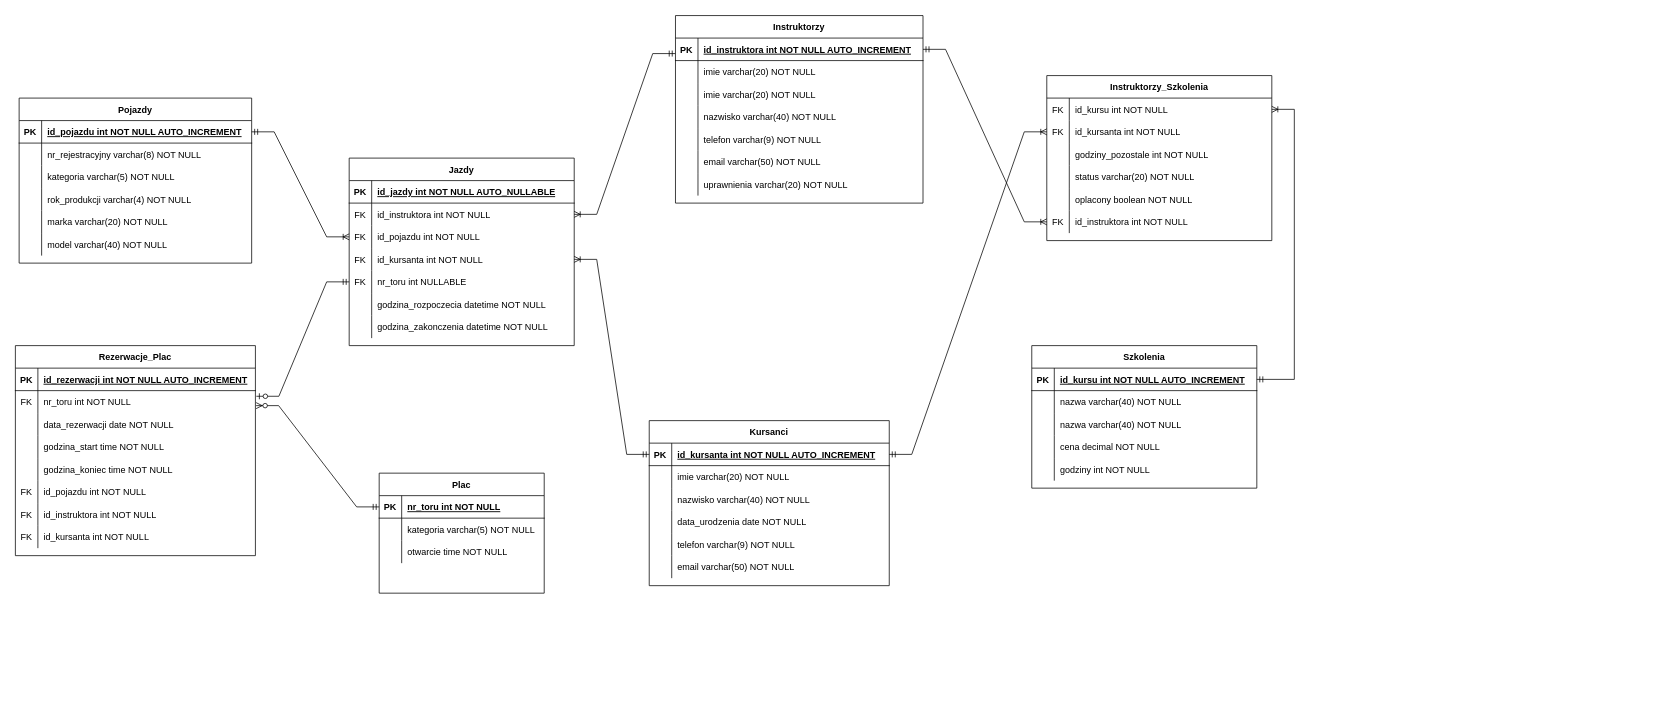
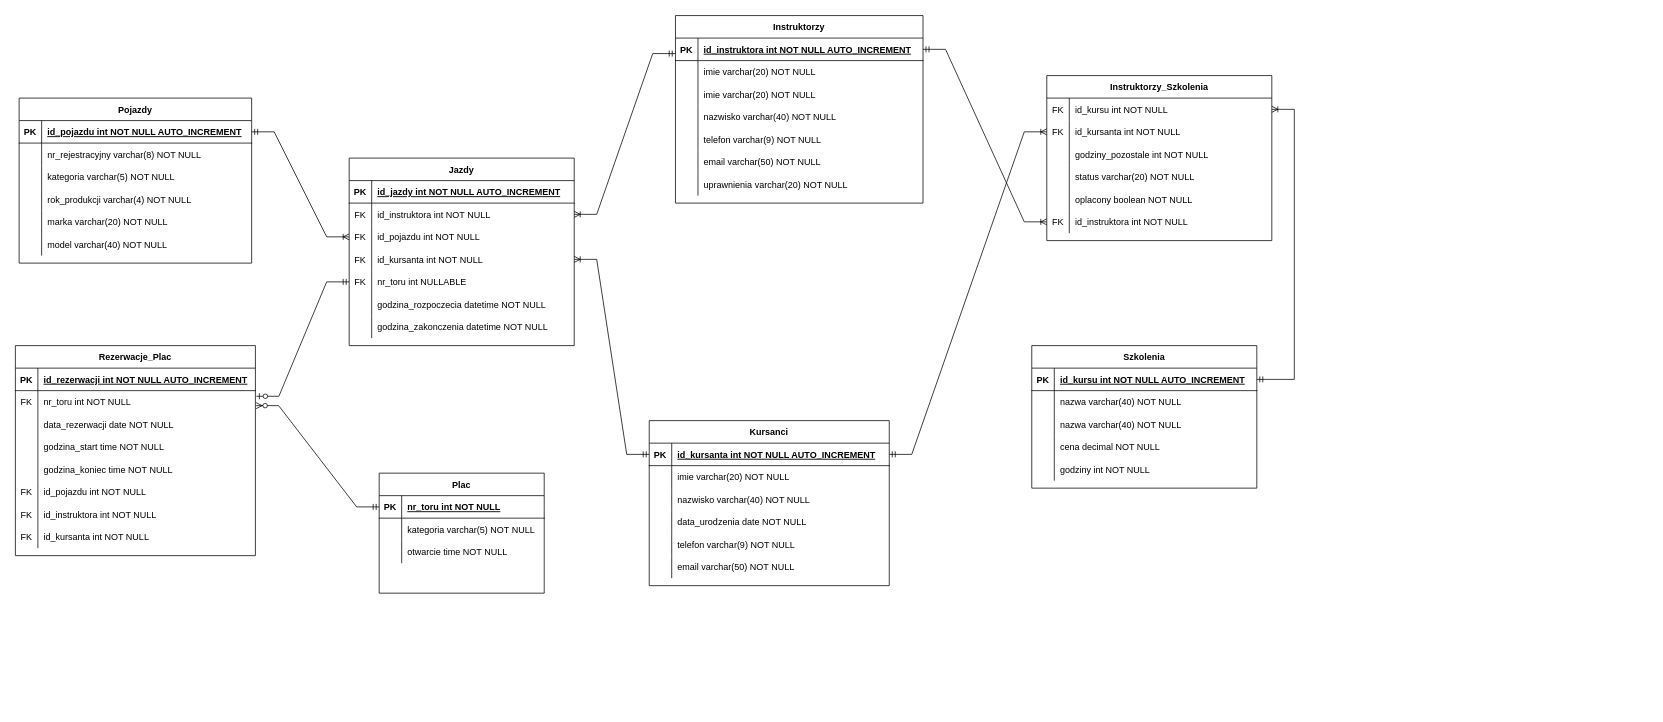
node "id_jazdy int NOT NULL AUTO_NULLABLE": label "id_jazdy int NOT NULL AUTO_NULLABLE" -> "id_jazdy int NOT NULL AUTO_INCREMENT"
